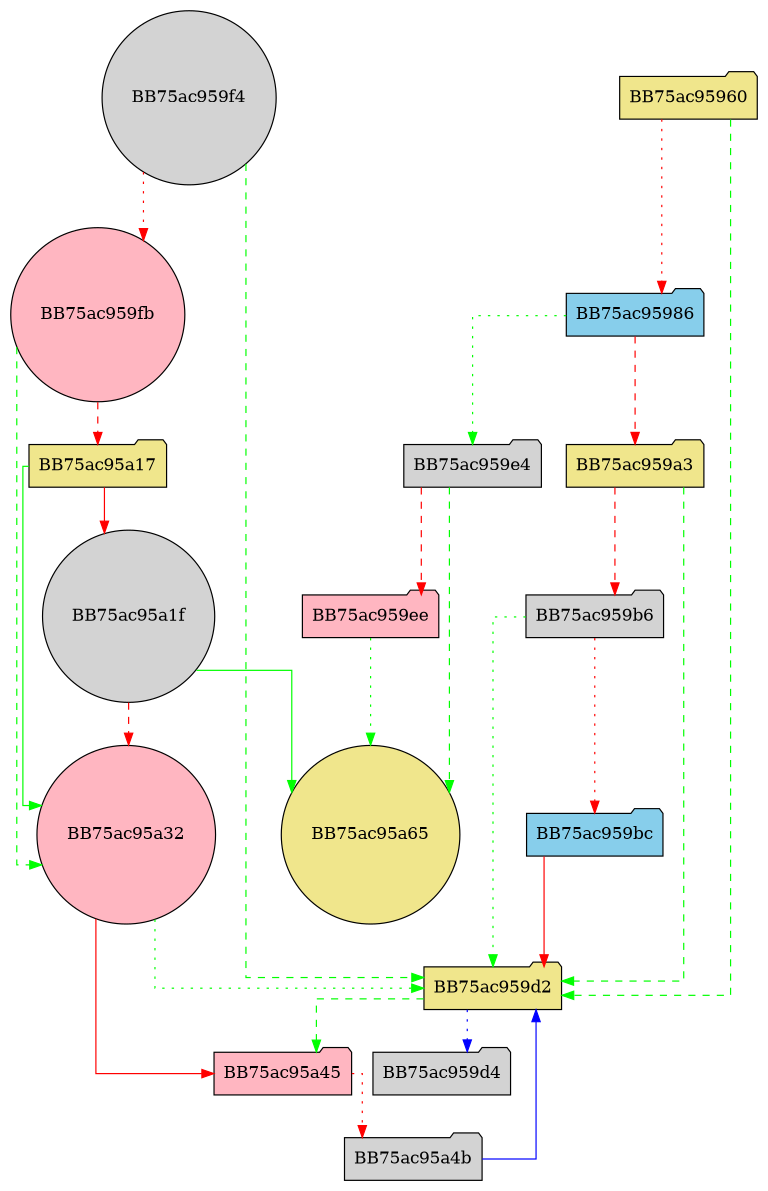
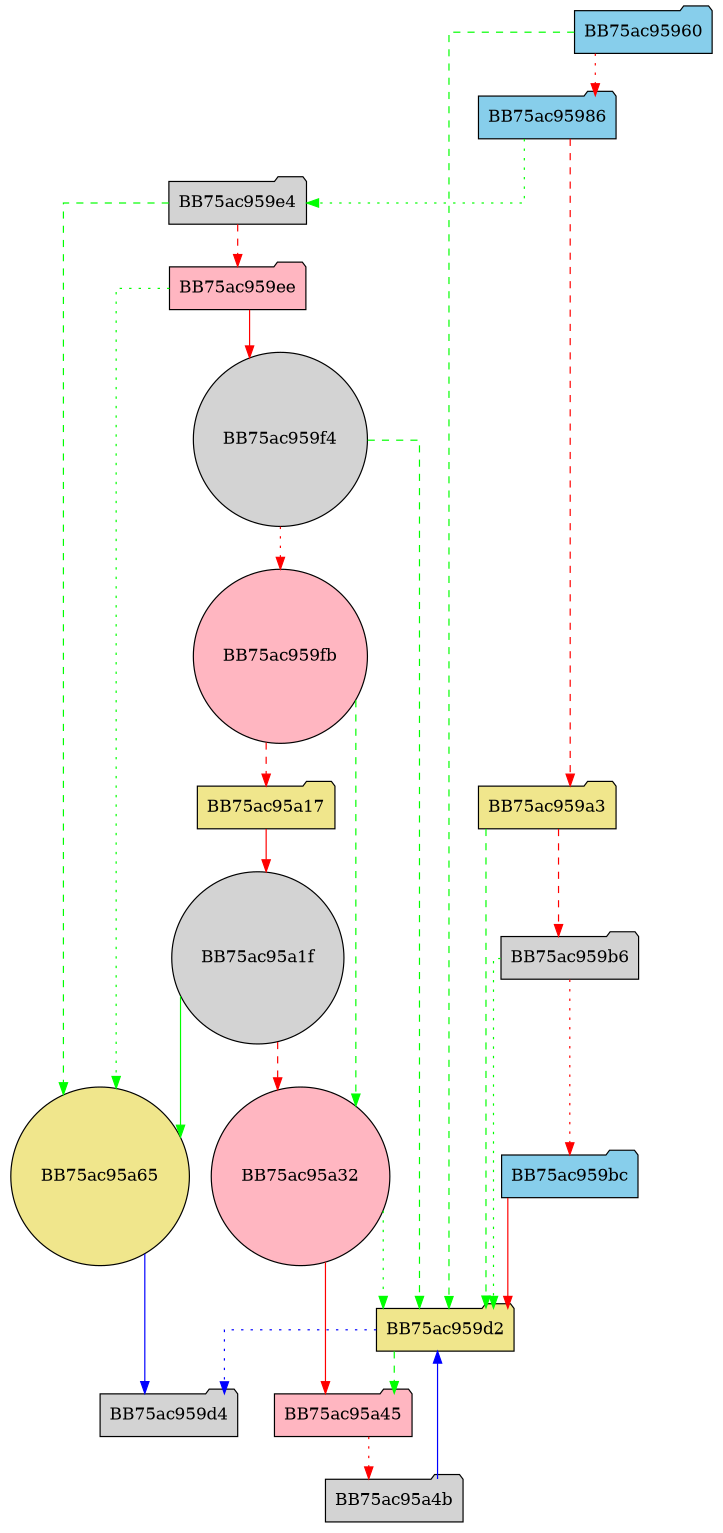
node "BB75ac95960": fillcolor khaki -> skyblue
edge "BB75ac959ee" -> "BB75ac959f4": added
edge "BB75ac95a17" -> "BB75ac95a32": removed
edge "BB75ac95a65" -> "BB75ac959d4": added
